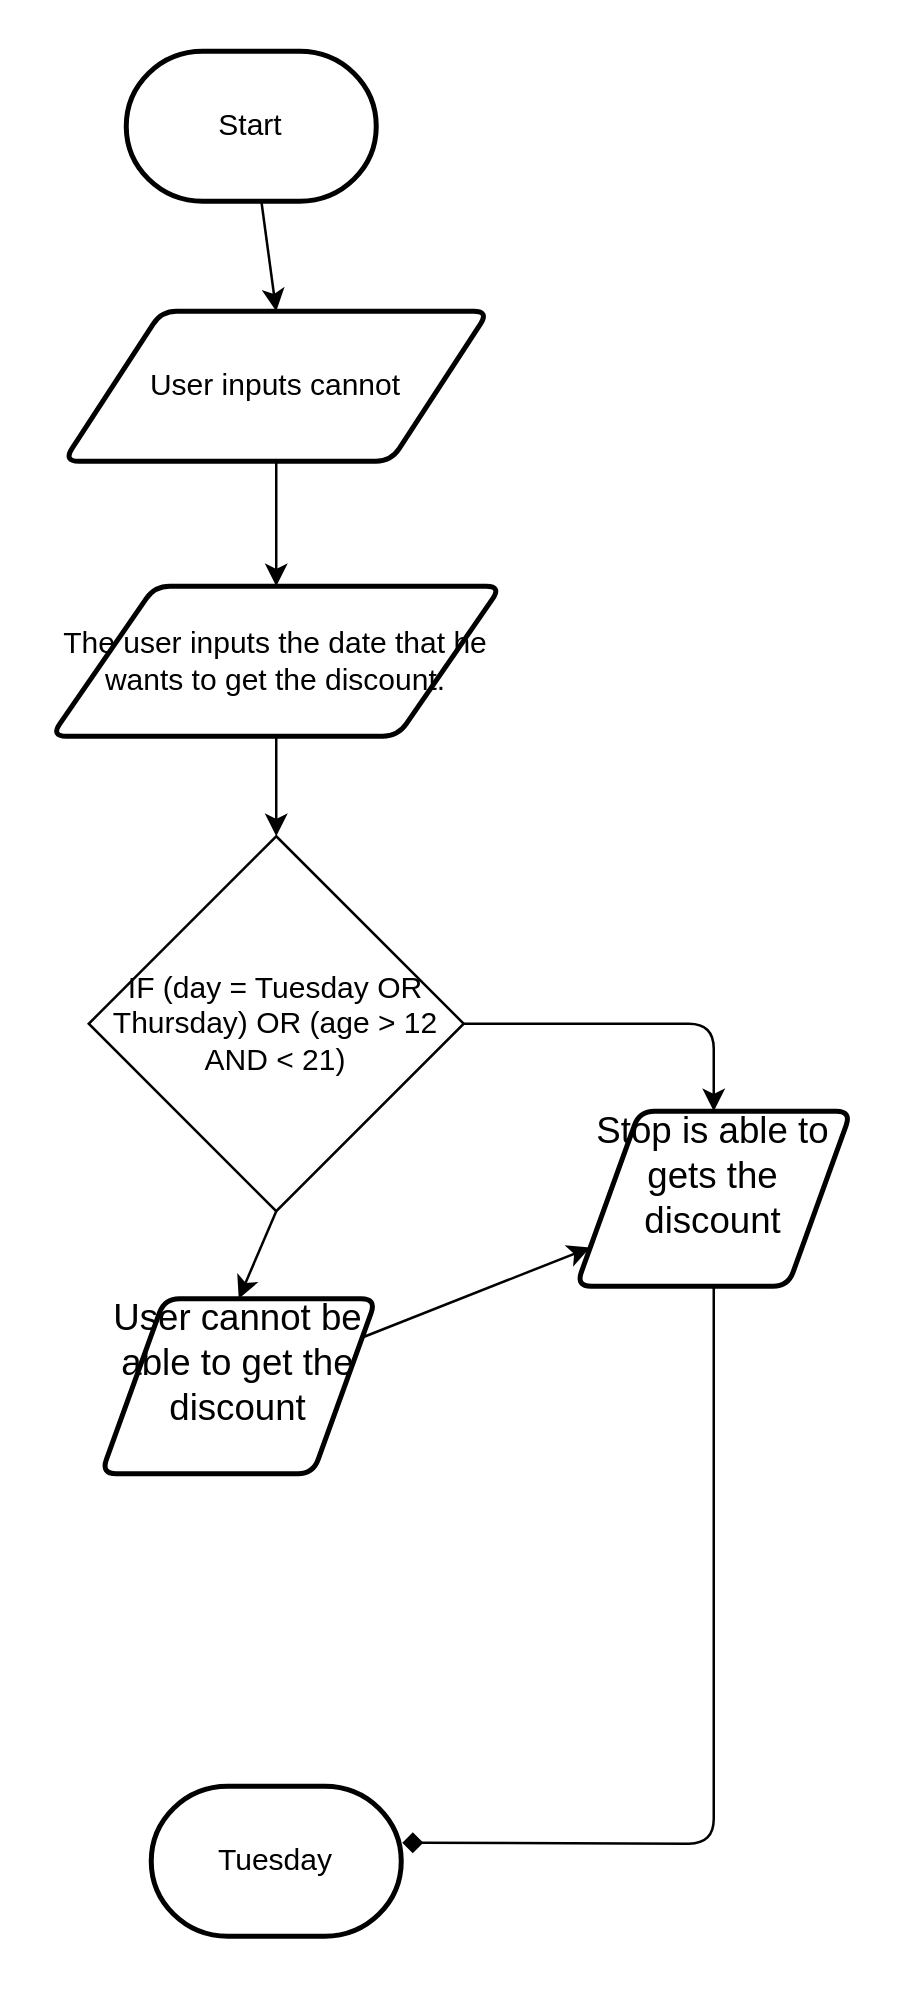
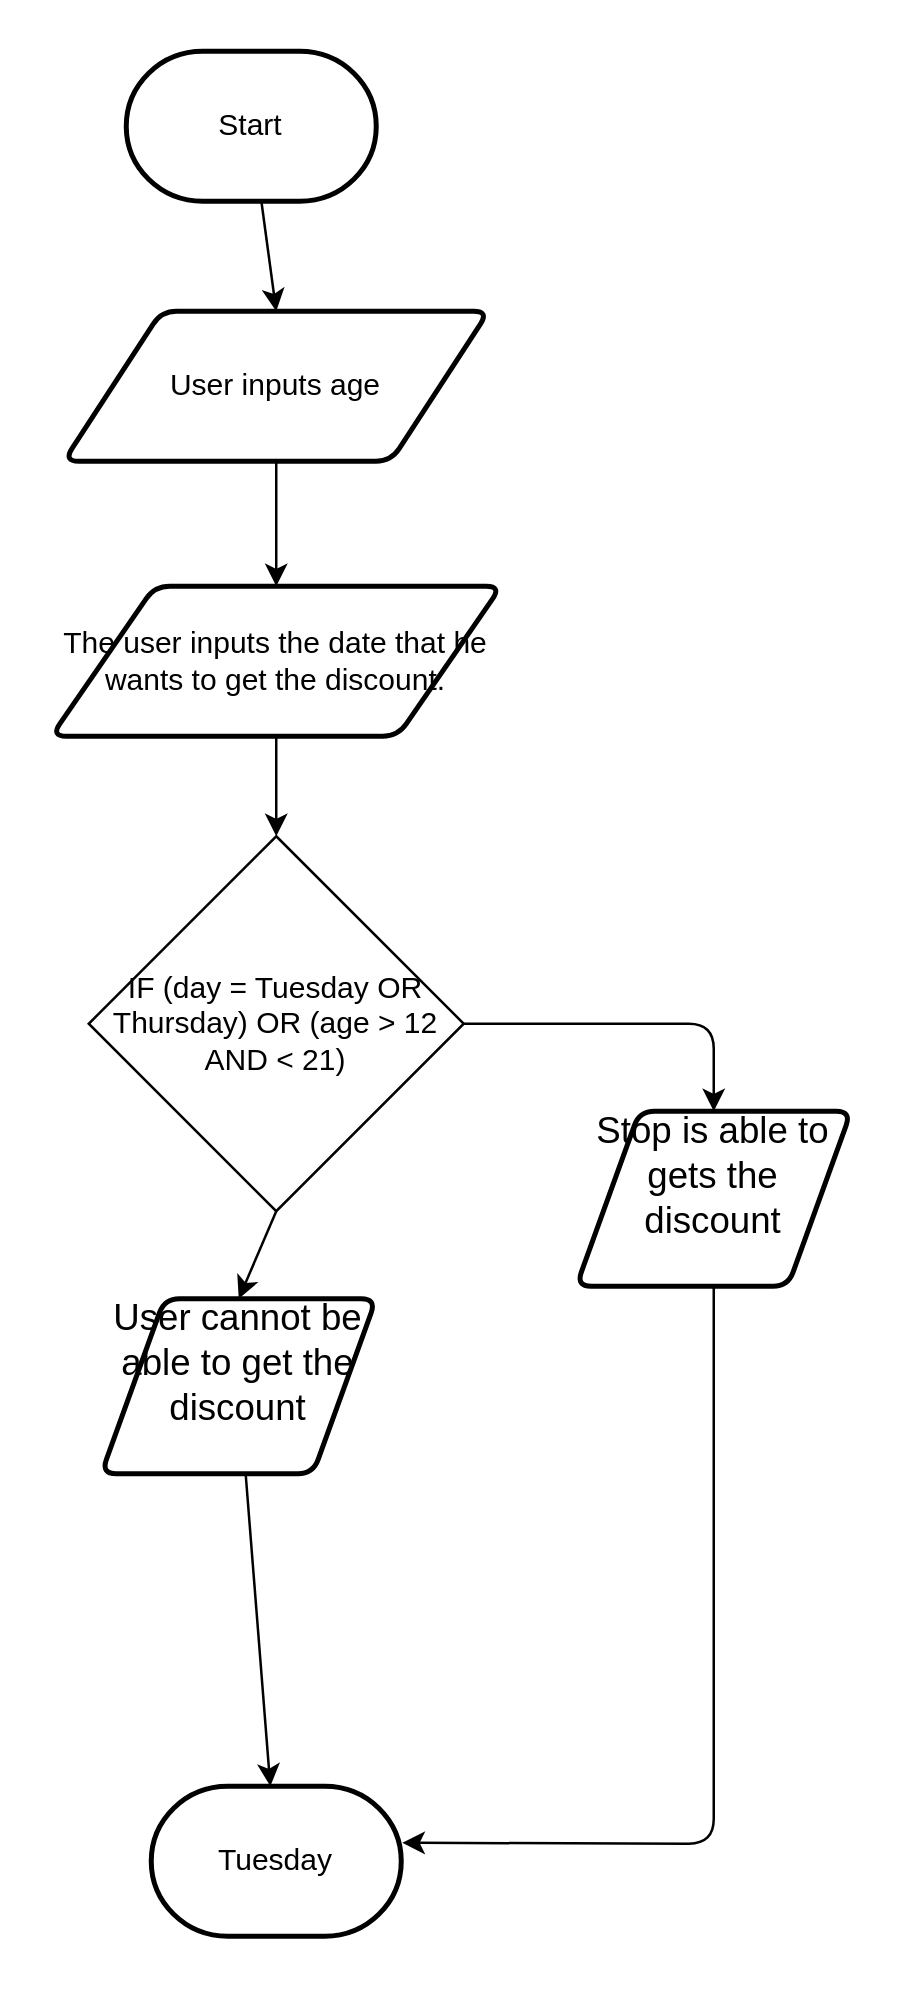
node "User inputs cannot": label "User inputs cannot" -> "User inputs age"
edge "User cannot be able to get the discount" -> "Stop is able to gets the discount": now "User cannot be able to get the discount" -> "Tuesday"
edge "Stop is able to gets the discount" -> "Tuesday": arrowhead diamond -> classic
